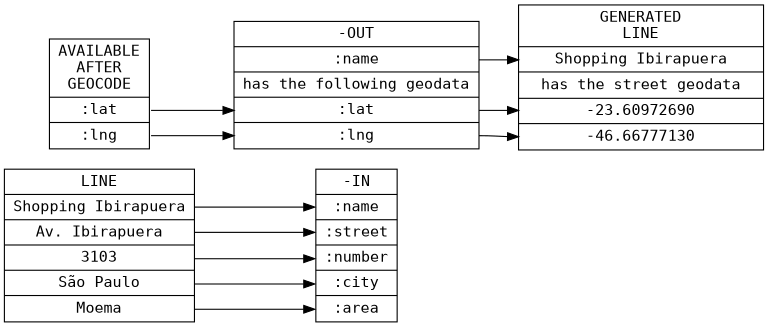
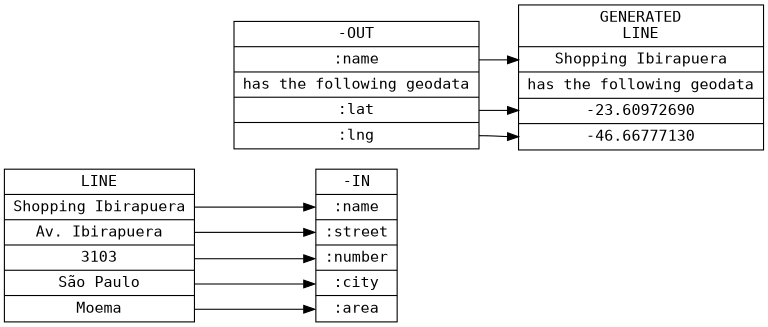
node "GENERATED": text "has the street geodata" -> "has the following geodata"
node "AVAILABLE": removed
